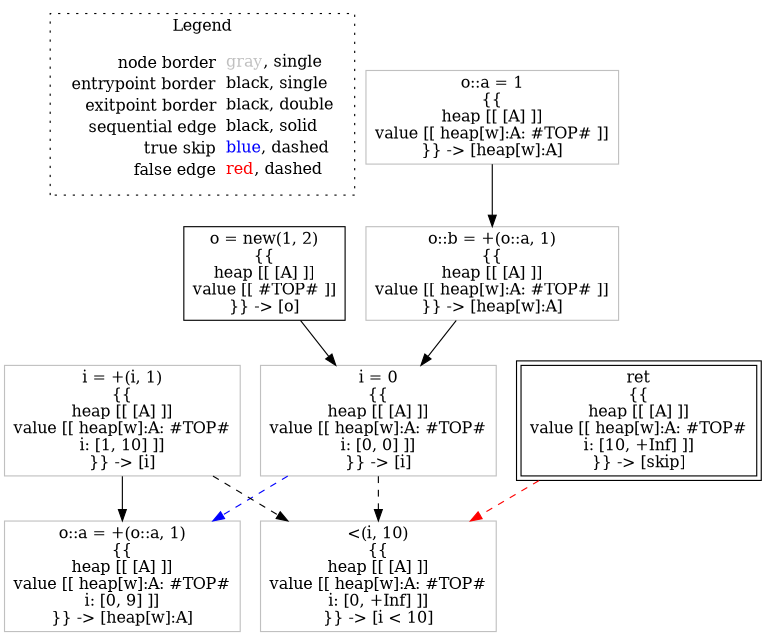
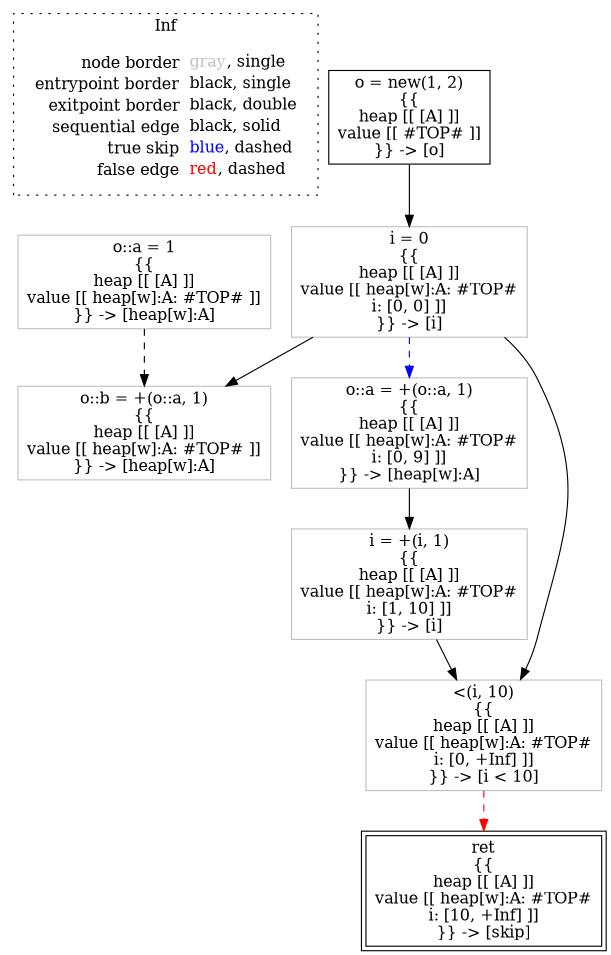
cluster "Legend": label "Legend" -> "Inf"
edge "o::a = 1" -> "o::b = +(o::a, 1)": style solid -> dashed
edge "o::b = +(o::a, 1)" -> "i = 0": reversed
edge "i = +(i, 1)" -> "o::a = +(o::a, 1)": reversed
edge "i = 0" -> "<(i, 10)": style dashed -> solid
edge "i = +(i, 1)" -> "<(i, 10)": style dashed -> solid
edge "ret" -> "<(i, 10)": reversed
